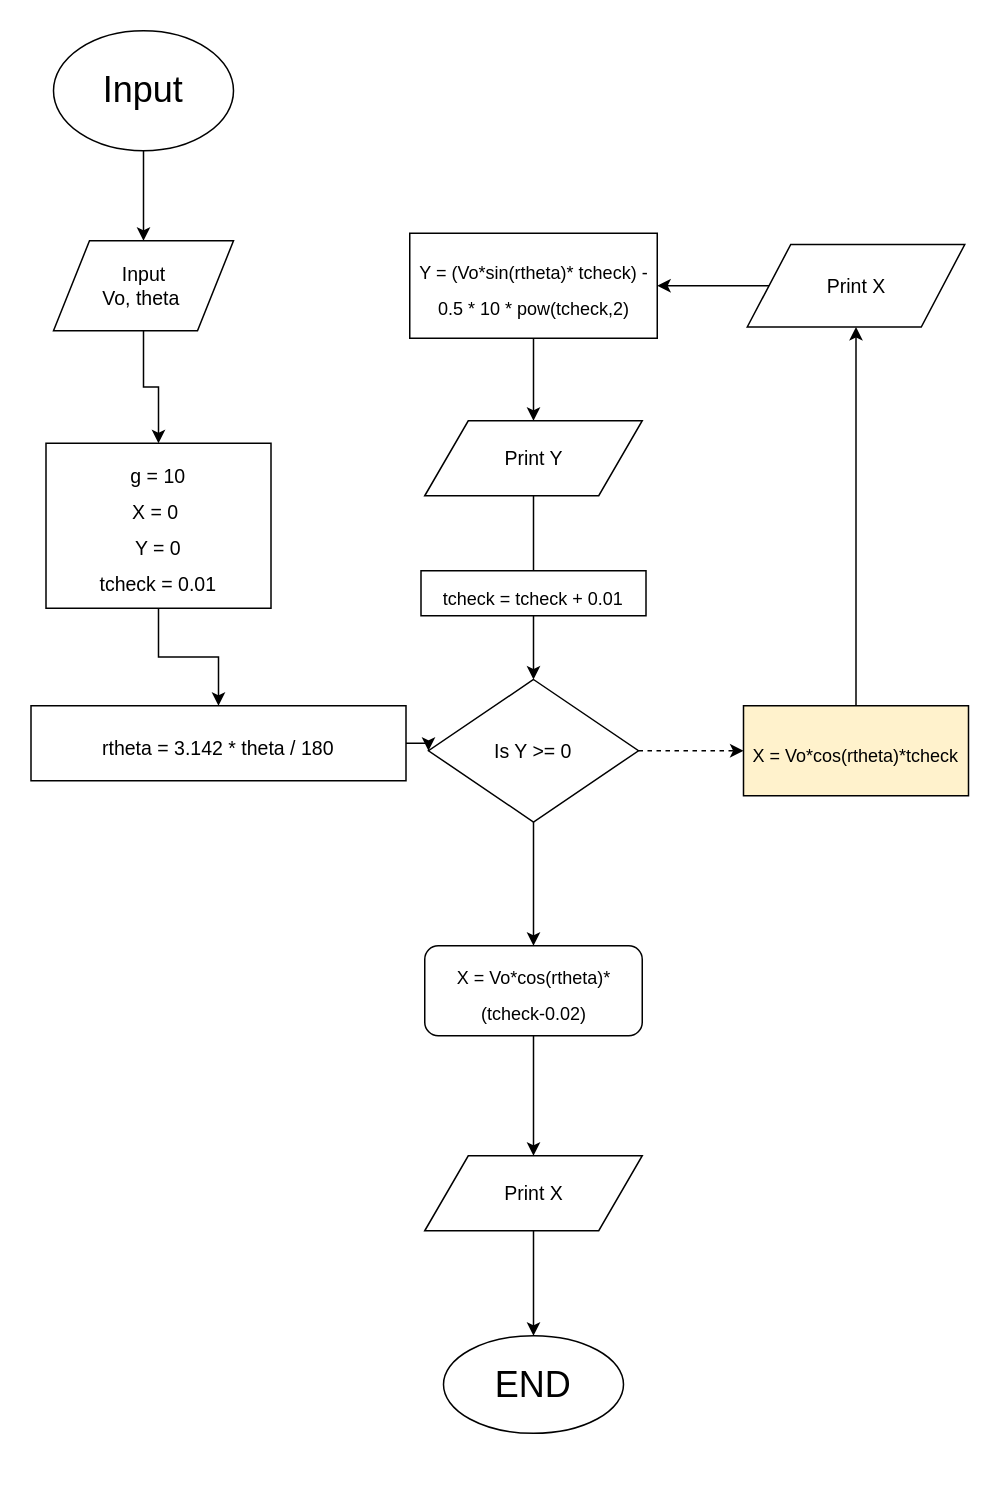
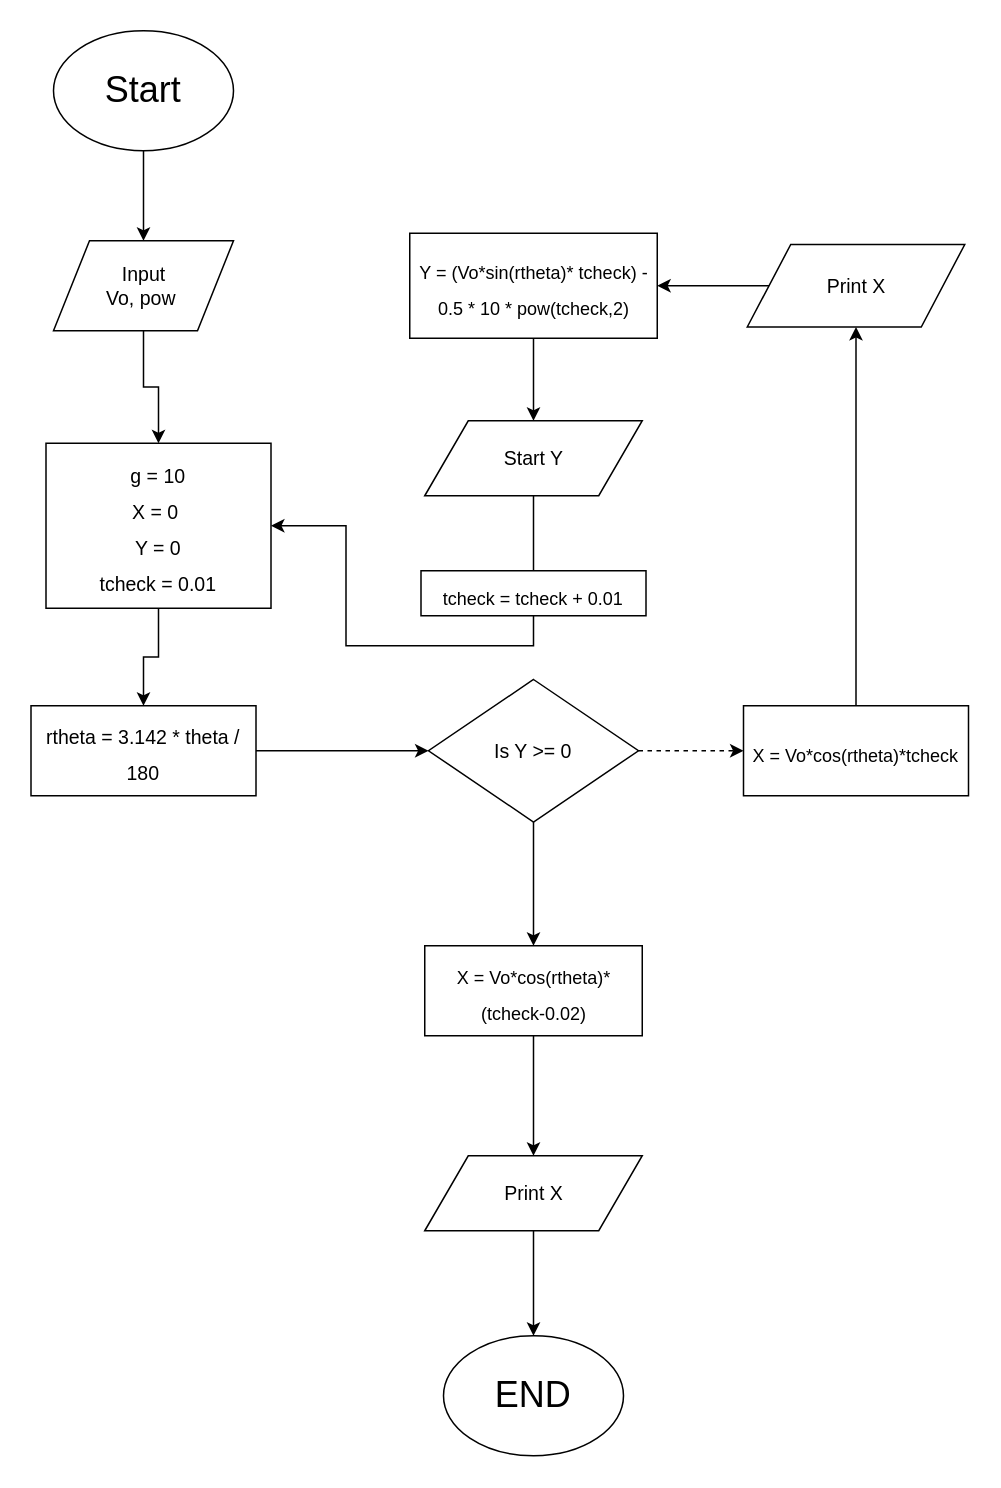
node "Input": label "Input" -> "Start"
node "Input Vo, theta": label "Input Vo, theta" -> "Input Vo, pow"
node "Print Y": label "Print Y" -> "Start Y"
edge "tcheck = tcheck + 0.01" -> "Is Y >= 0": now "tcheck = tcheck + 0.01" -> "g = 10 X = 0 Y = 0 tcheck = 0.01"
node "rtheta = 3.142 * theta / 180": size 375x75 -> 225x90
node "X = Vo*cos(rtheta)*tcheck": fillcolor #fff2cc -> #ffffff
node "X = Vo*cos(rtheta)*(tcheck-0.02)": shape rounded rectangle -> rectangle
node "END": size 180x98 -> 180x120
